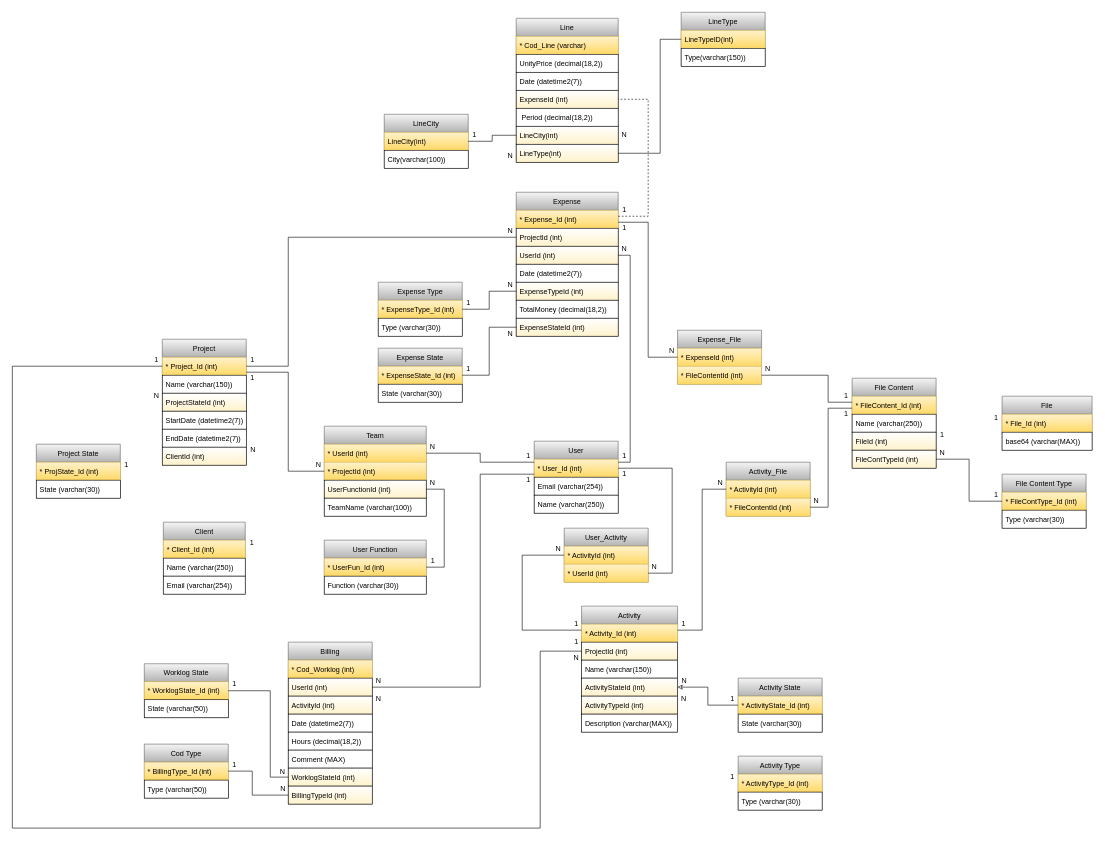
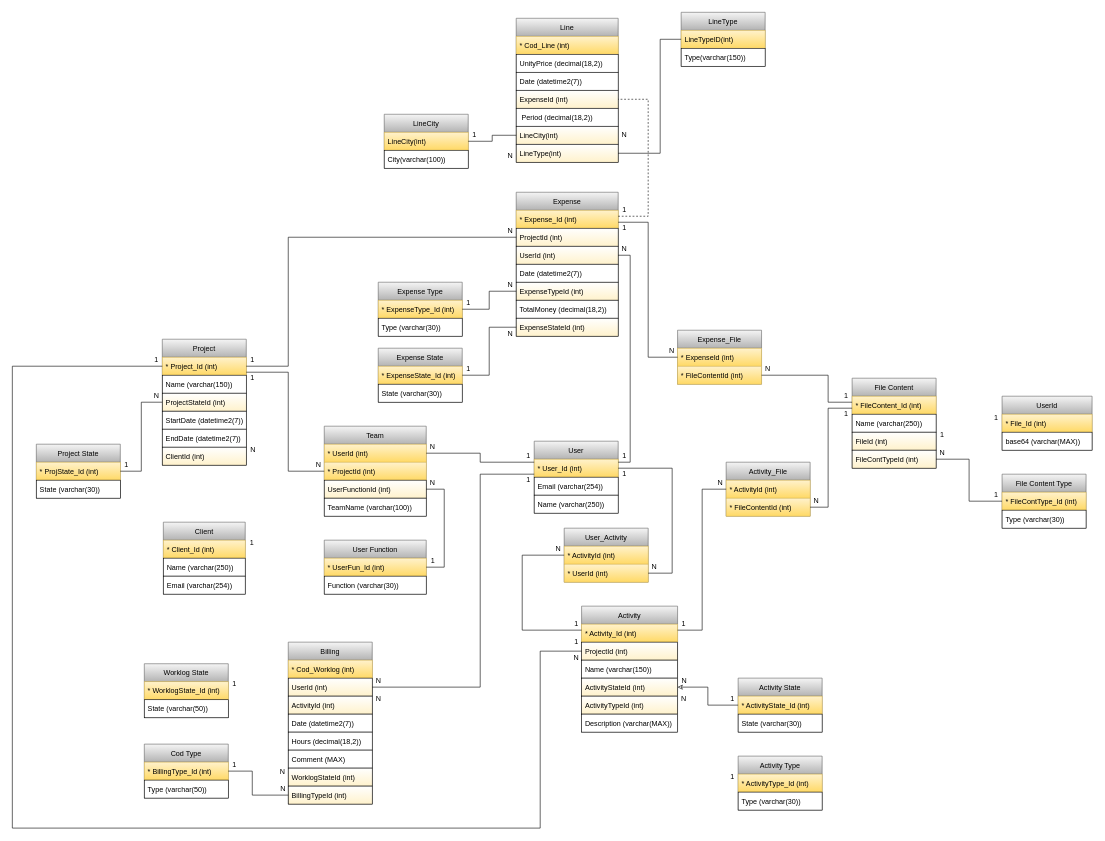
node "* Cod_Line (varchar)": label "* Cod_Line (varchar)" -> "* Cod_Line (int)"
node "File": label "File" -> "UserId"
edge "ProjectStateId (int)" -- "* ProjState_Id (int)": added
edge "* WorklogState_Id (int)" -- "WorklogStateId (int)": removed
